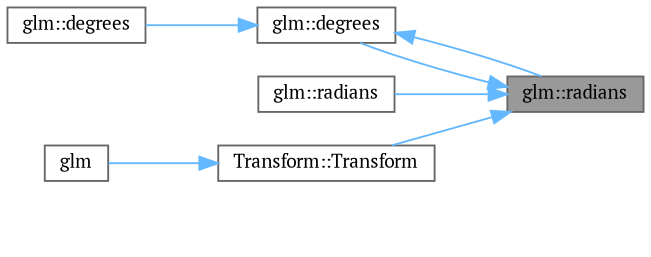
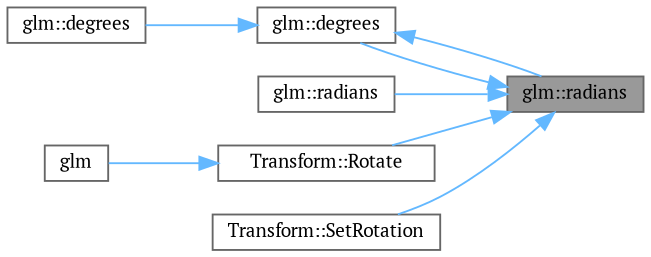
node "Transform::Transform": label "Transform::Transform" -> "Transform::Rotate"
node "Transform::SetRotation": added
